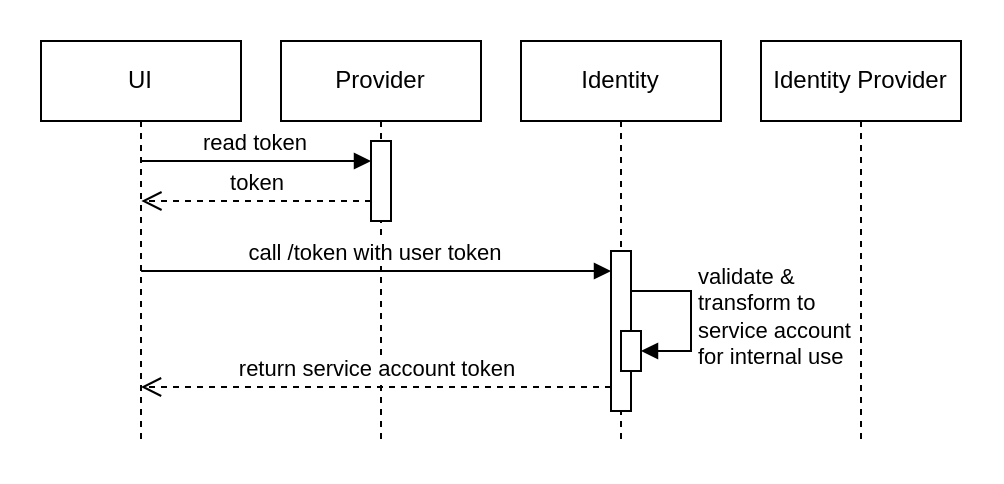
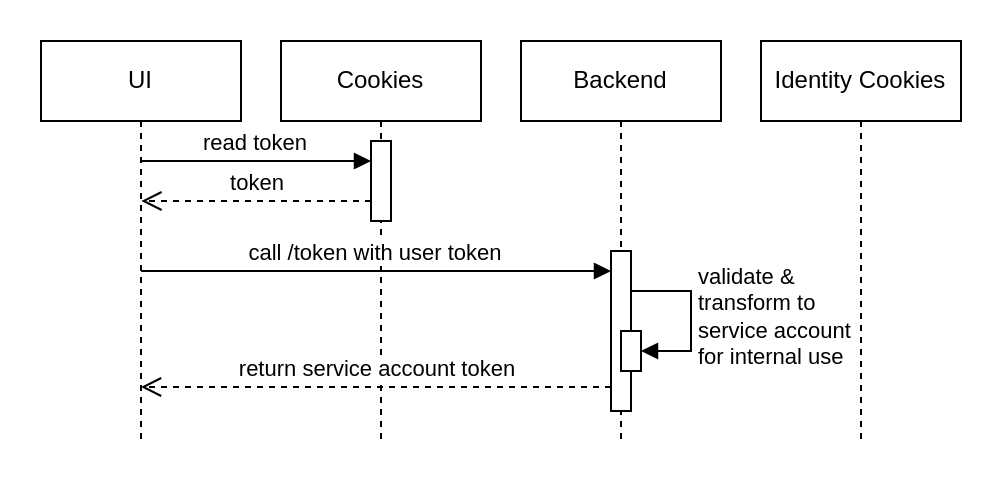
node "Provider": label "Provider" -> "Cookies"
node "Identity": label "Identity" -> "Backend"
node "Identity Provider": label "Identity Provider" -> "Identity Cookies"
